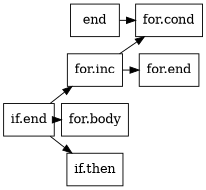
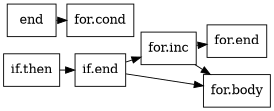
edge "for.inc" -> "for.cond": now "for.inc" -> "for.body"
edge "if.end" -> "if.then": reversed
